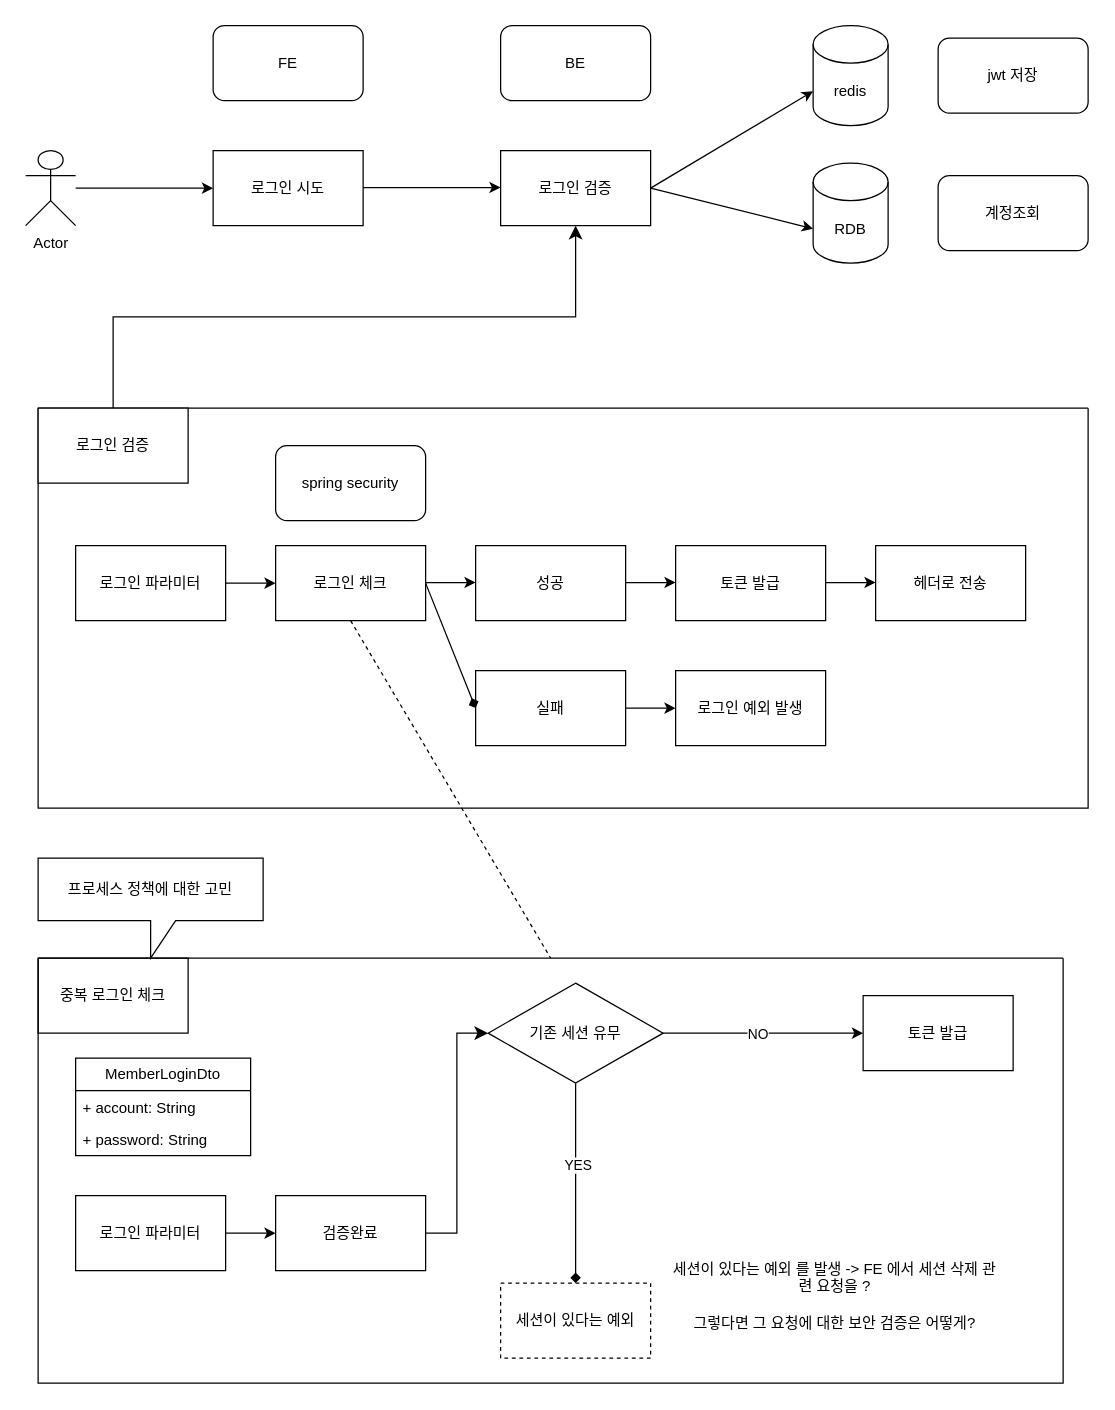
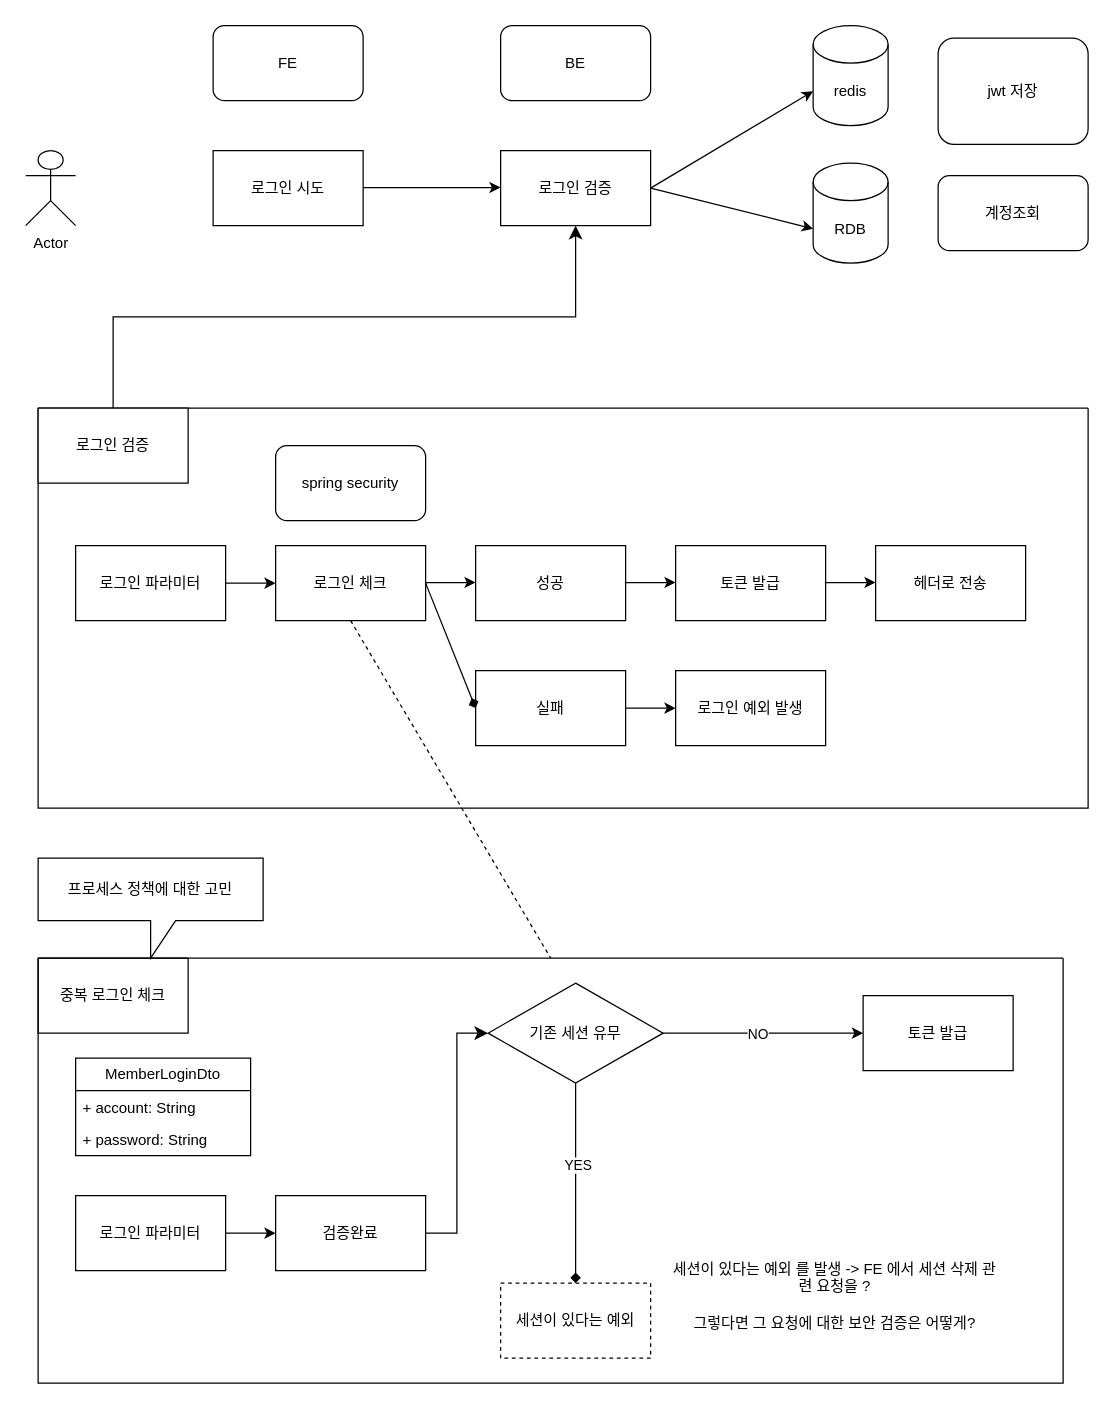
node "jwt 저장": size 150x75 -> 150x106
edge "Actor" -> "로그인 시도": removed
